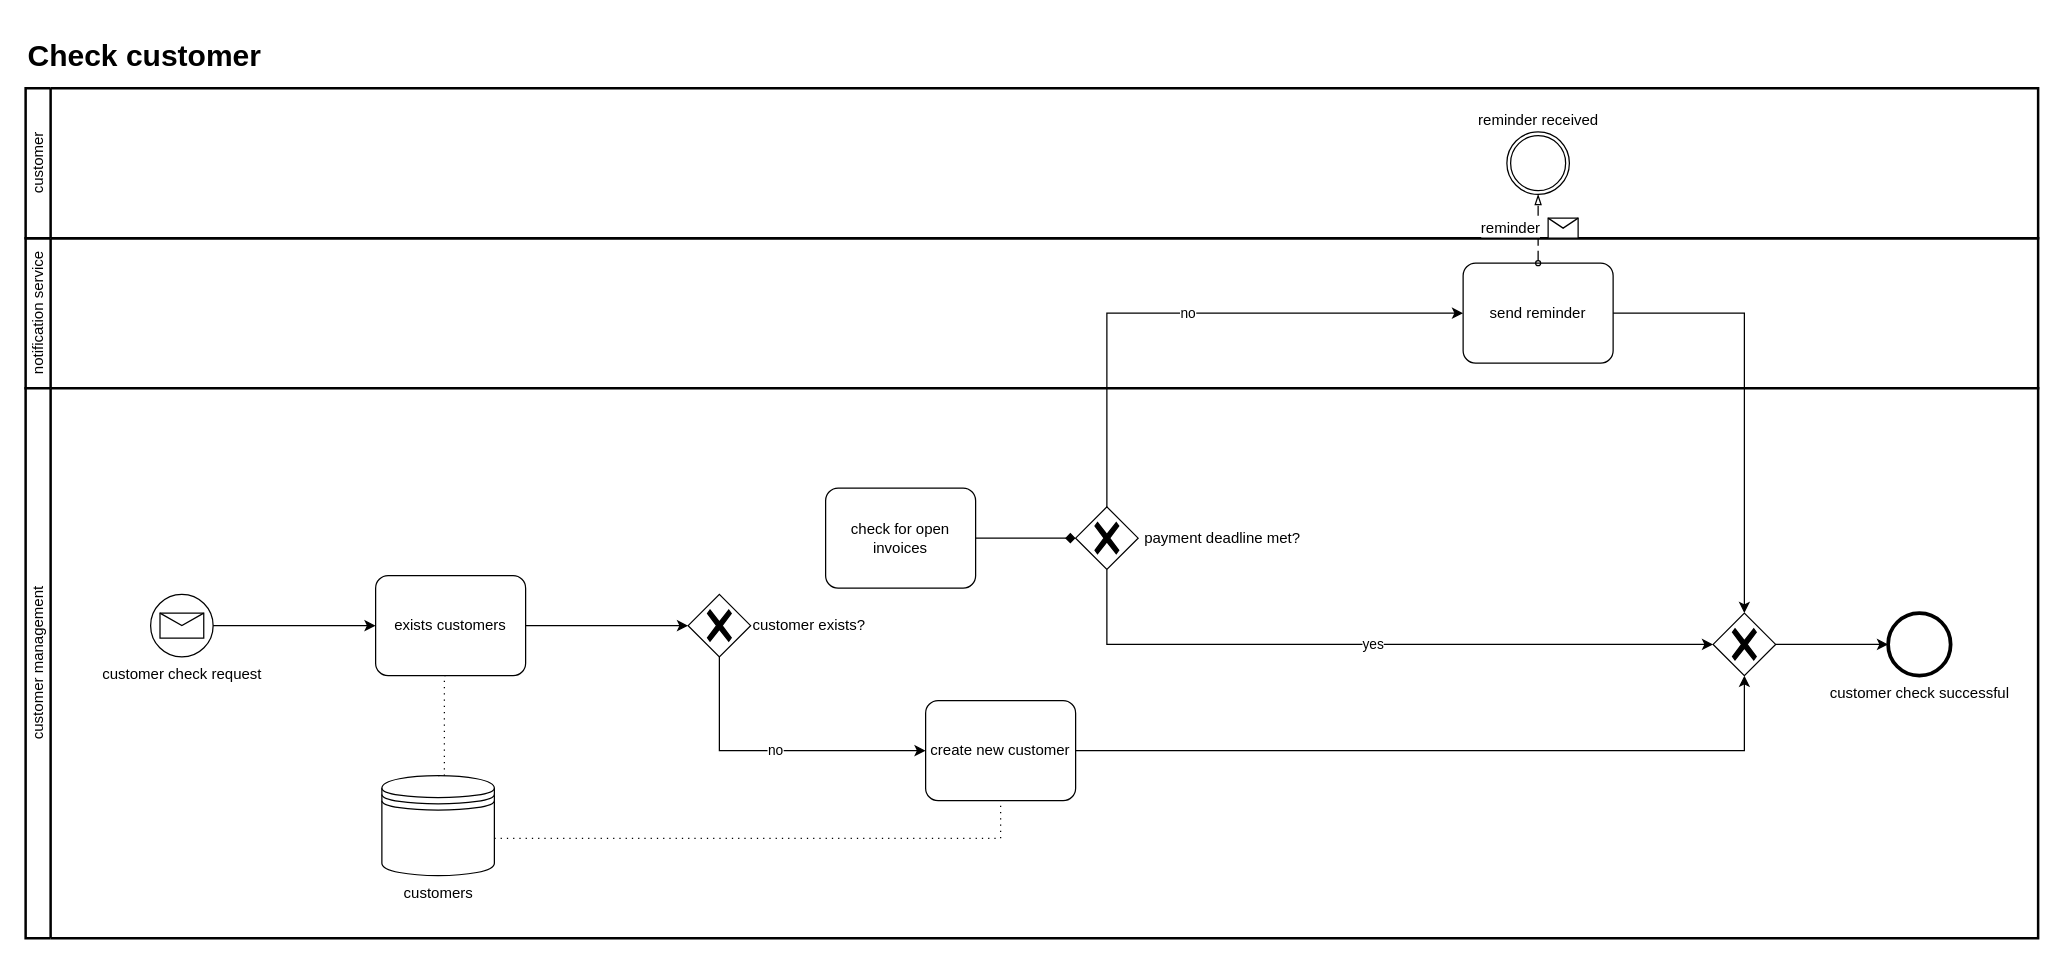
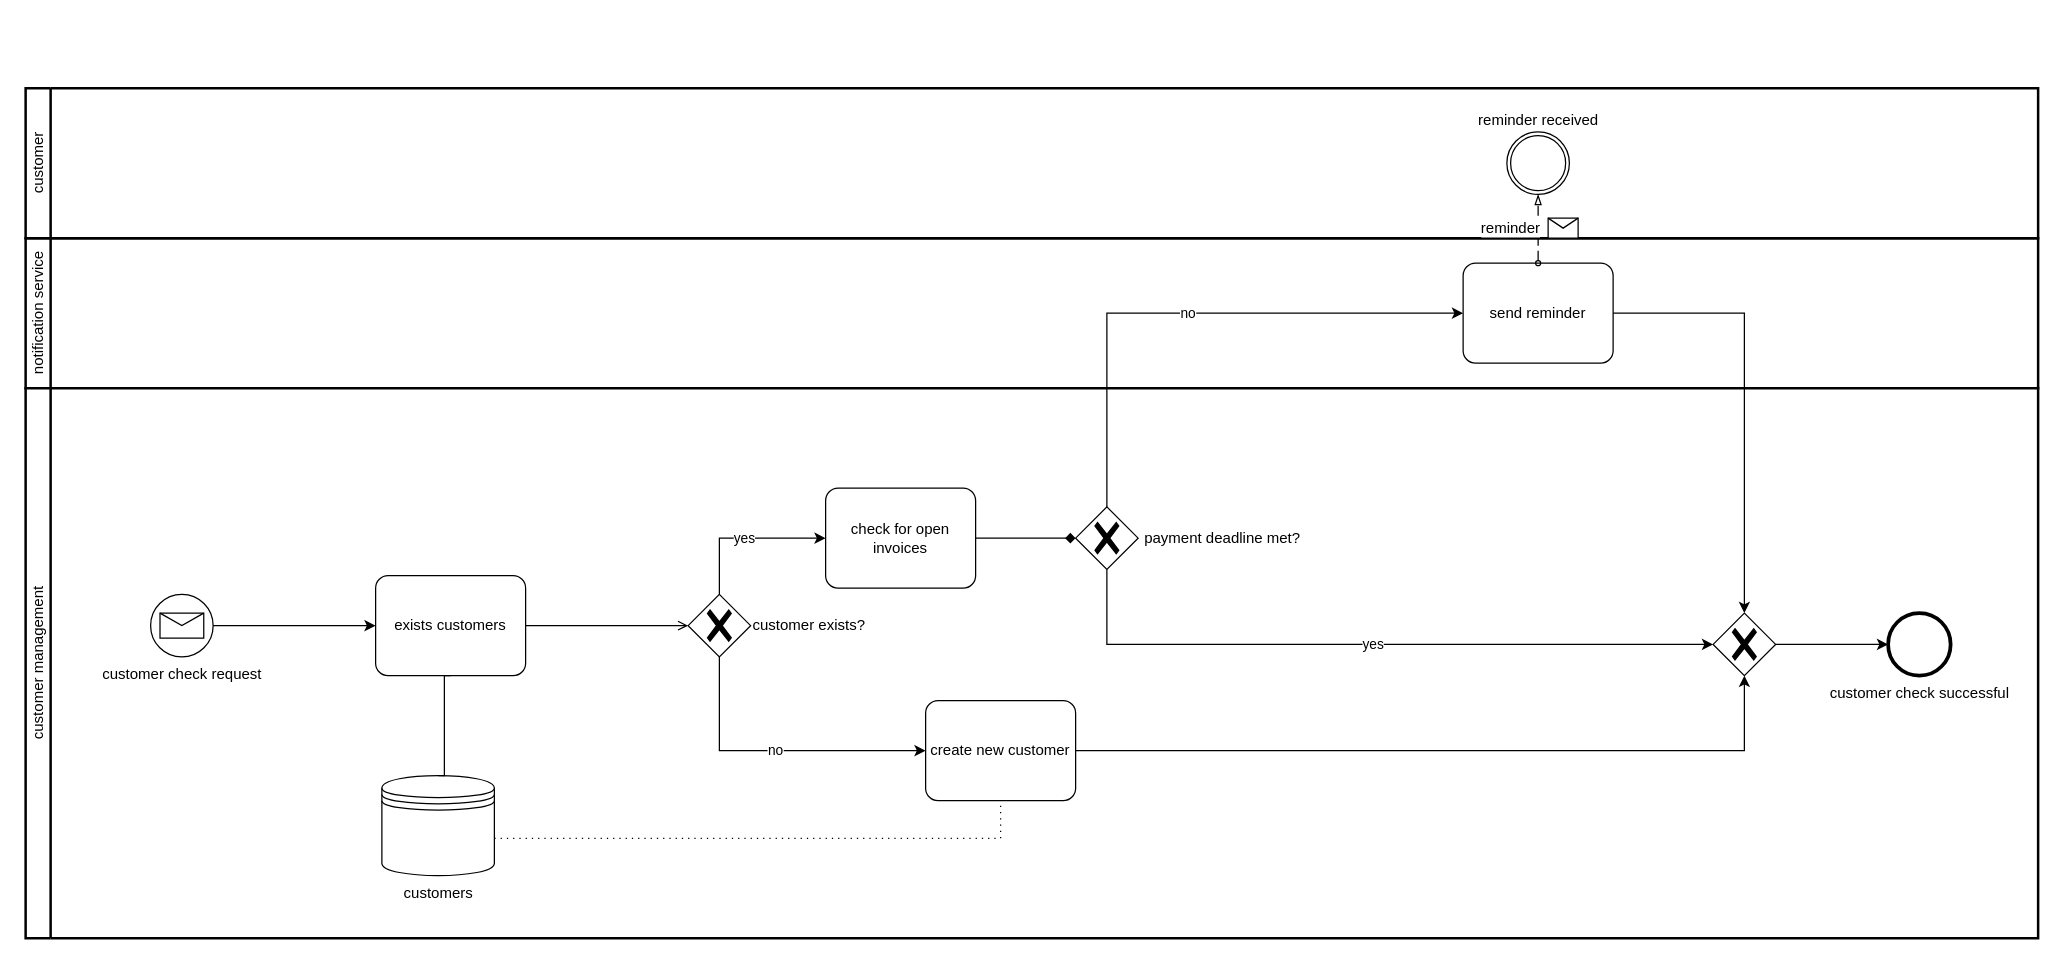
node "Check customer": removed
edge "customer exists?" -> "check for open invoices": added, label "yes"
edge "exists customers" -> "customer exists?": arrowhead classic -> open
edge "exists customers" -- "customers": style dashed -> solid
